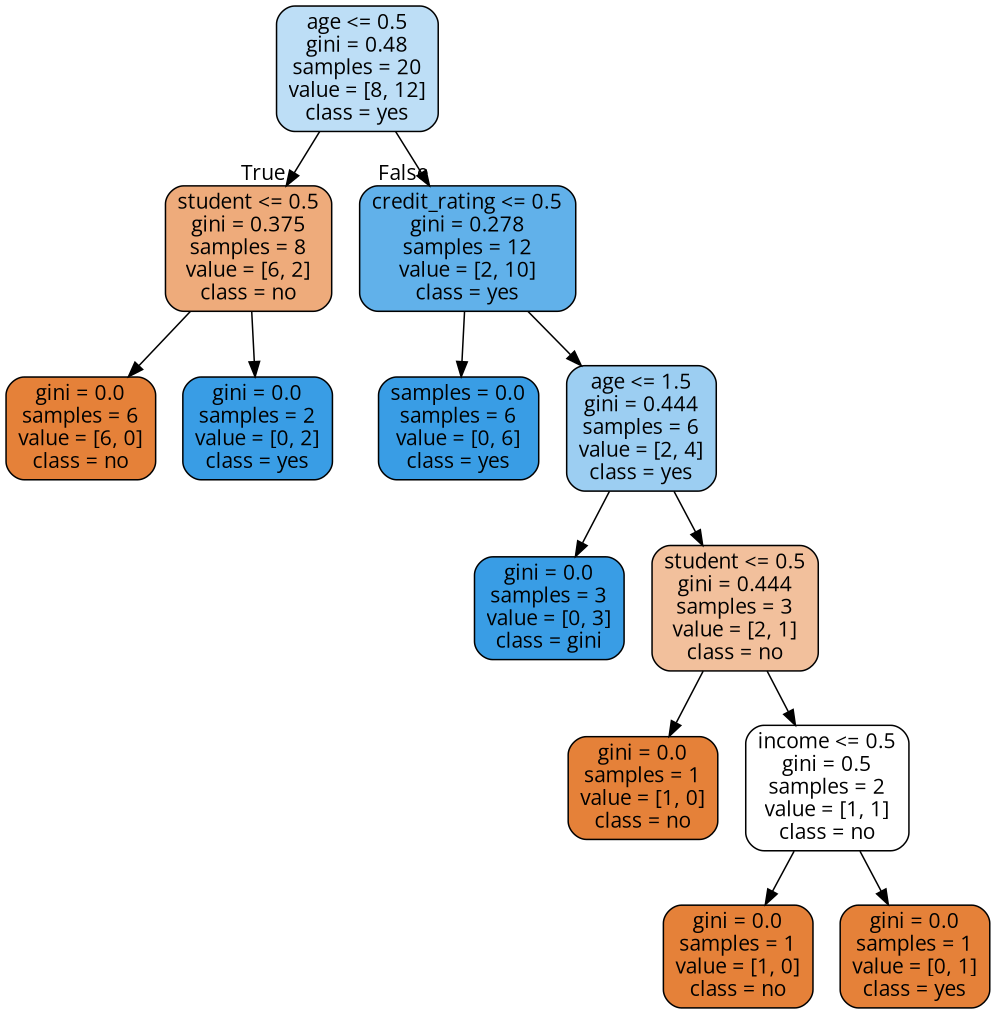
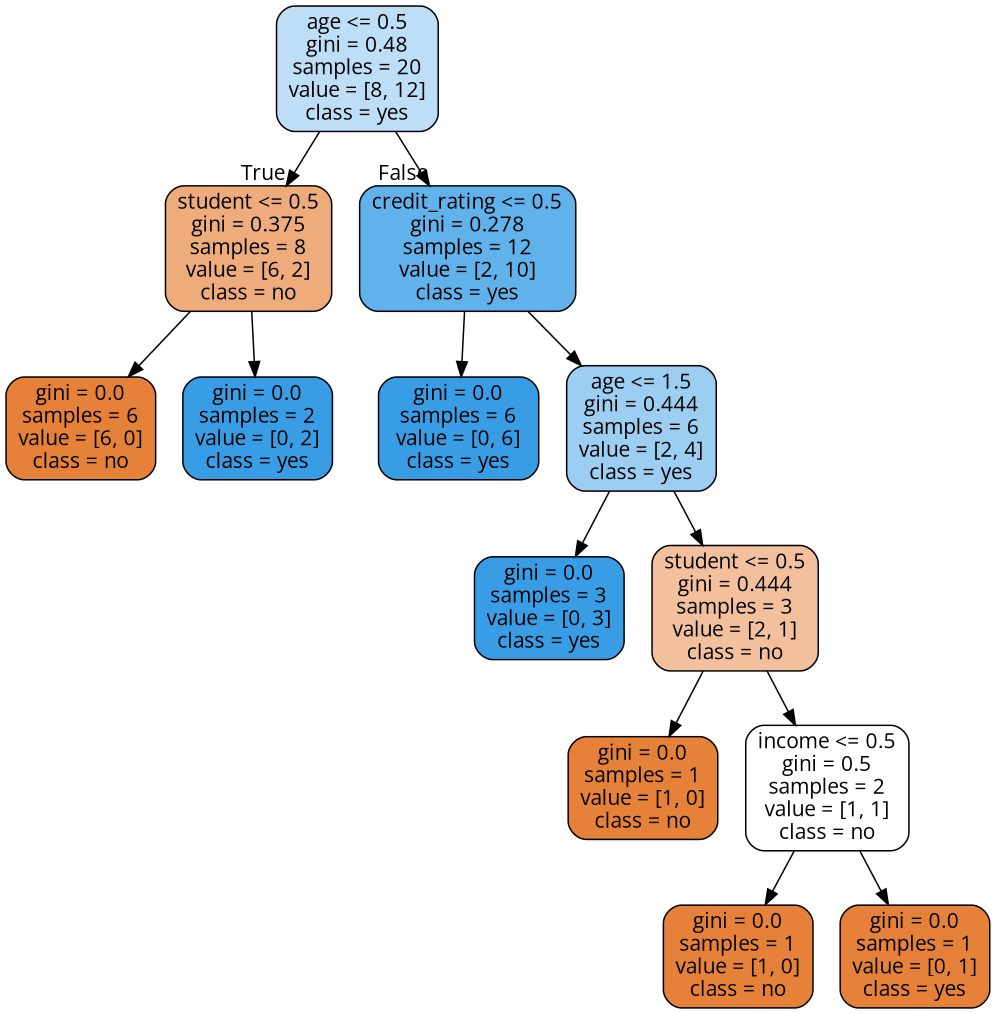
node "samples = 0.0 samples = 6 value = [0, 6] class = yes": label "samples = 0.0 samples = 6 value = [0, 6] class = yes" -> "gini = 0.0 samples = 6 value = [0, 6] class = yes"
node "gini = 0.0 samples = 3 value = [0, 3] class = gini": label "gini = 0.0 samples = 3 value = [0, 3] class = gini" -> "gini = 0.0 samples = 3 value = [0, 3] class = yes"
